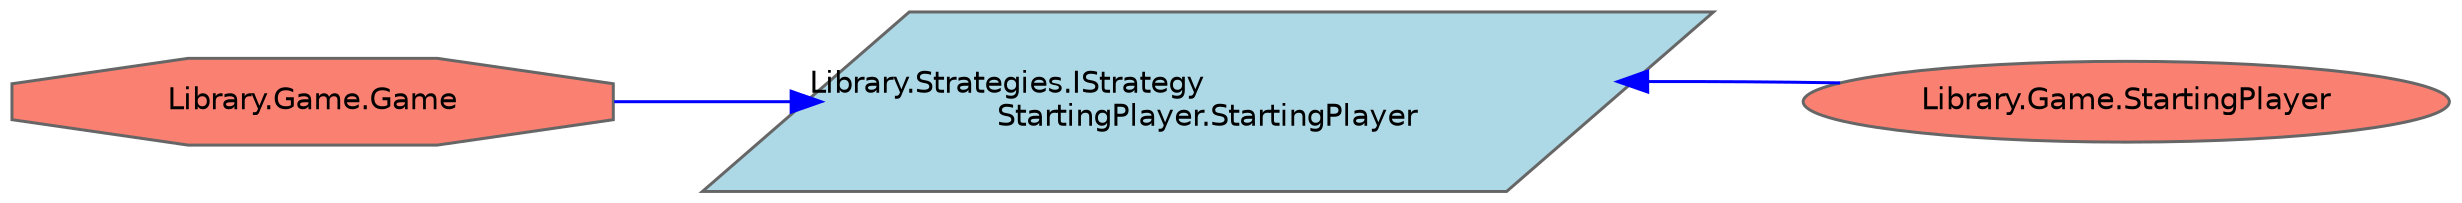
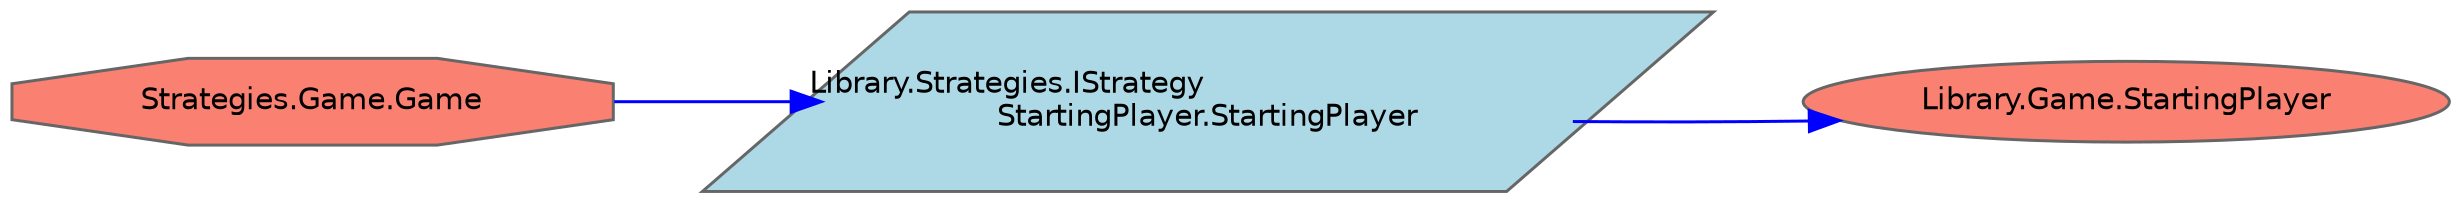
edge "Library.Game.StartingPlayer" -> "Library.Strategies.IStrategy StartingPlayer.StartingPlayer": reversed
node "Library.Game.Game": label "Library.Game.Game" -> "Strategies.Game.Game"
